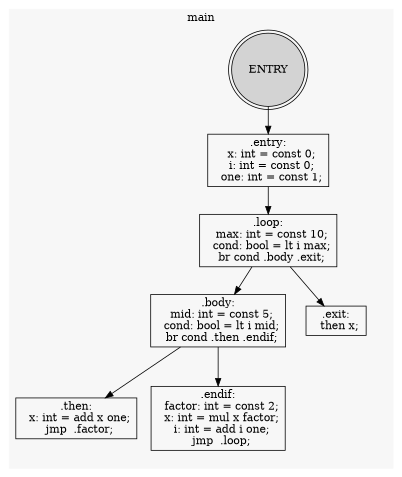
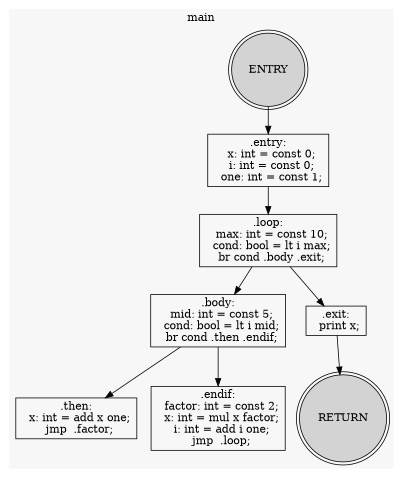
node ".exit: then x;": label ".exit: then x;" -> ".exit: print x;"
node "RETURN": added
